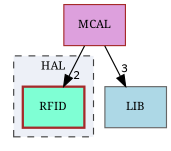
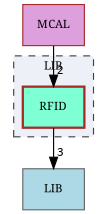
edge "MCAL" -> "LIB": now "RFID" -> "LIB"
cluster "HAL": label "HAL" -> "LIB"
